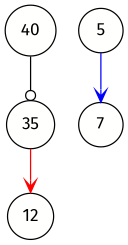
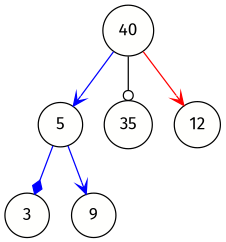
edge "40" -> "5": added
node "7": label "7" -> "9"
edge "35" -> "12": now "40" -> "12"
node "3": added
